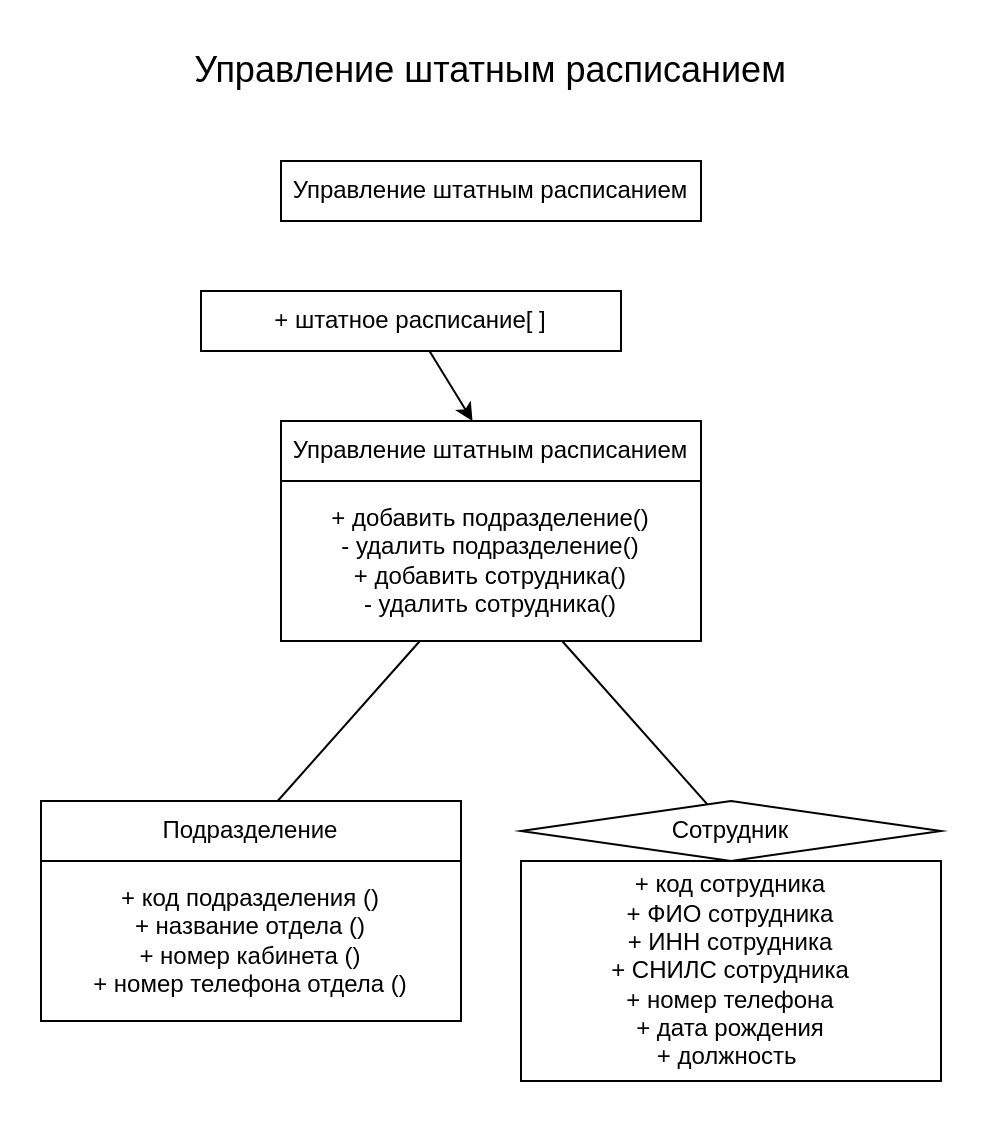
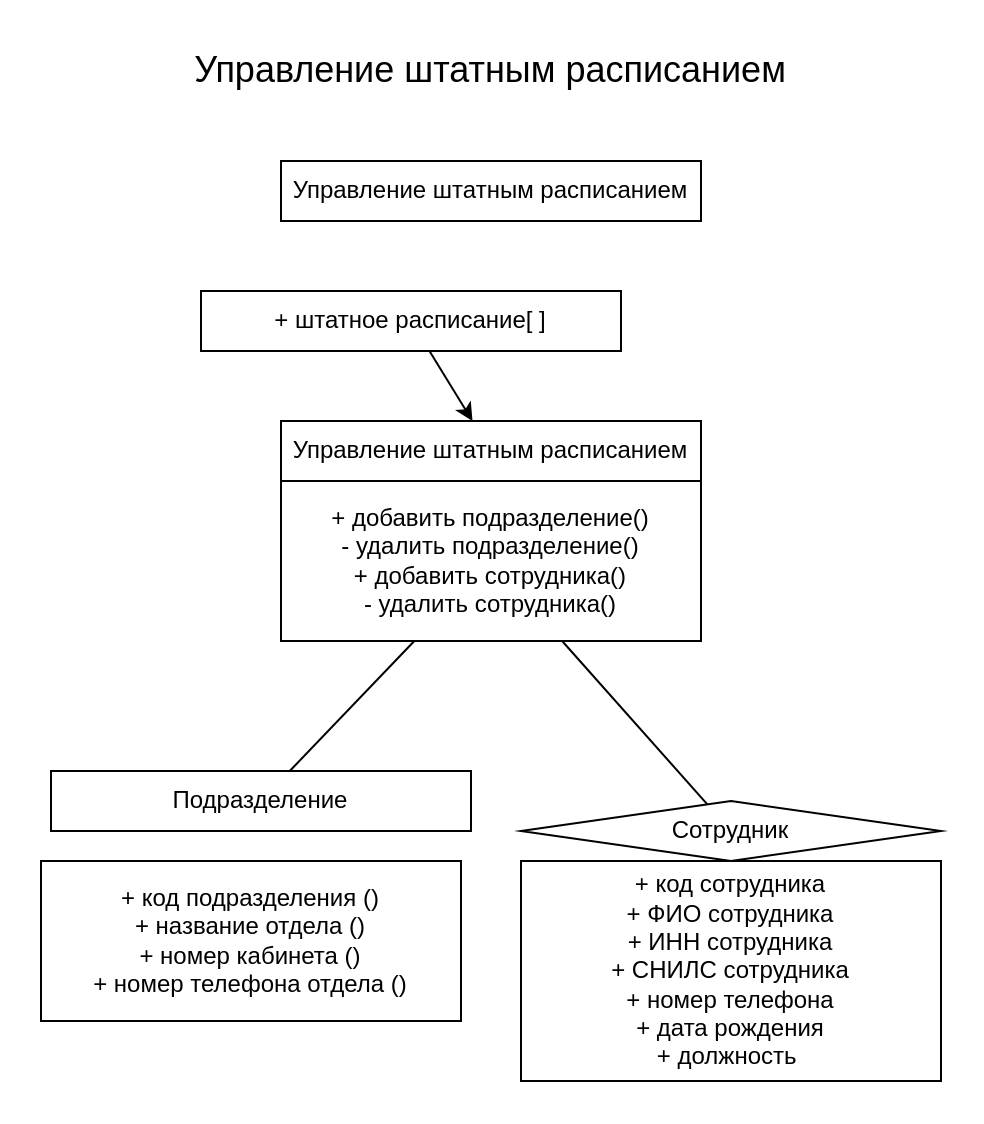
node "Подразделение": moved (251, 831) -> (261, 801)
